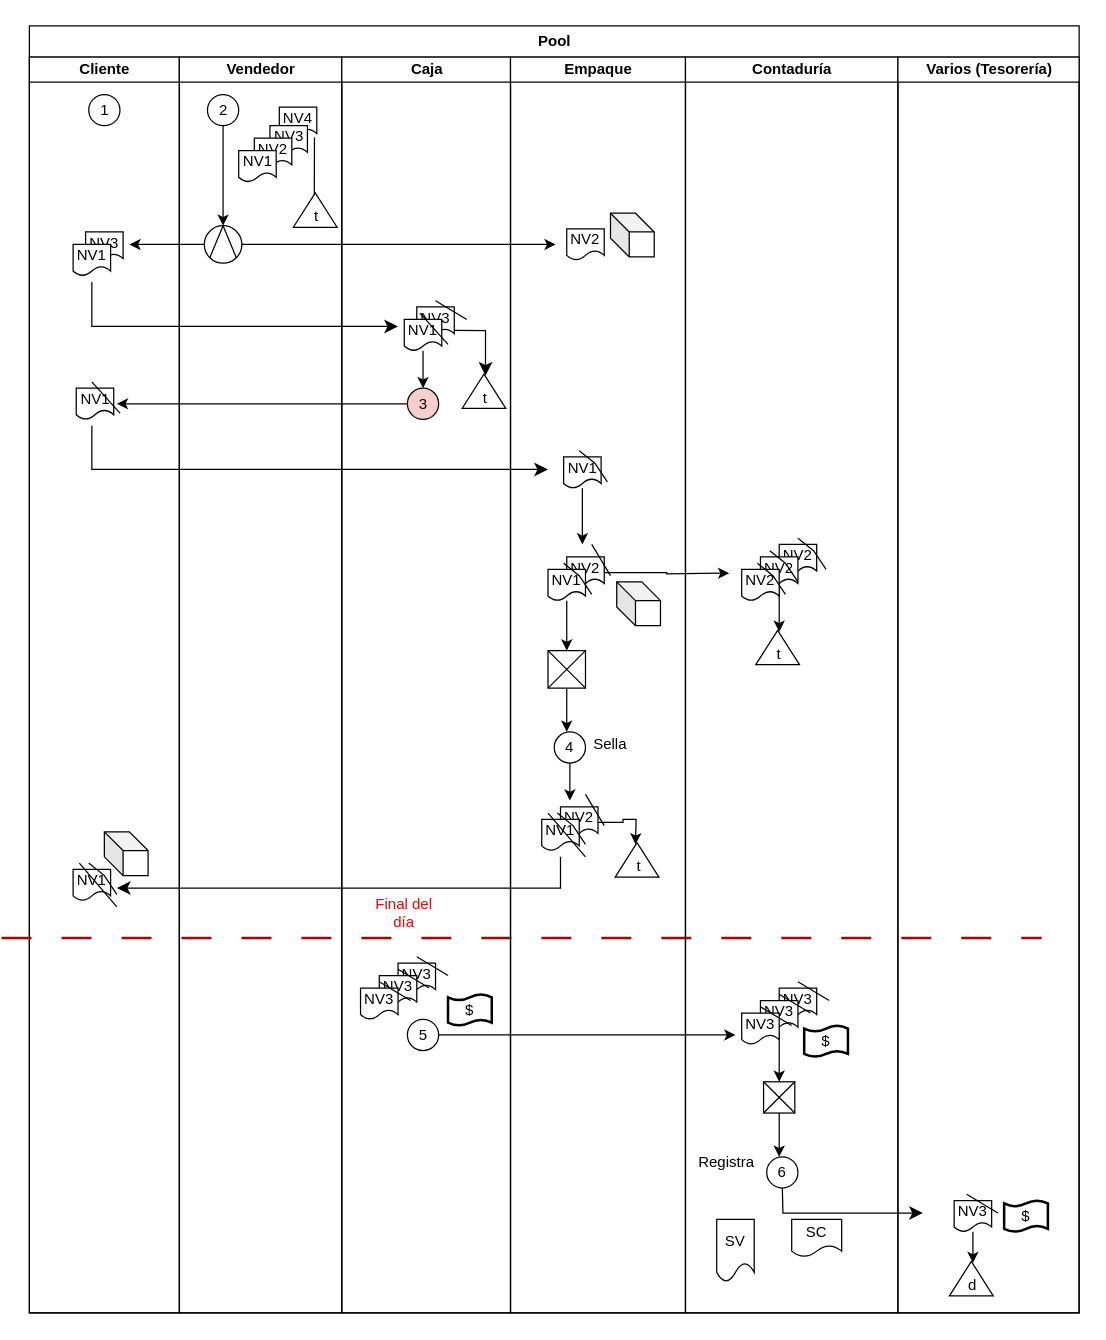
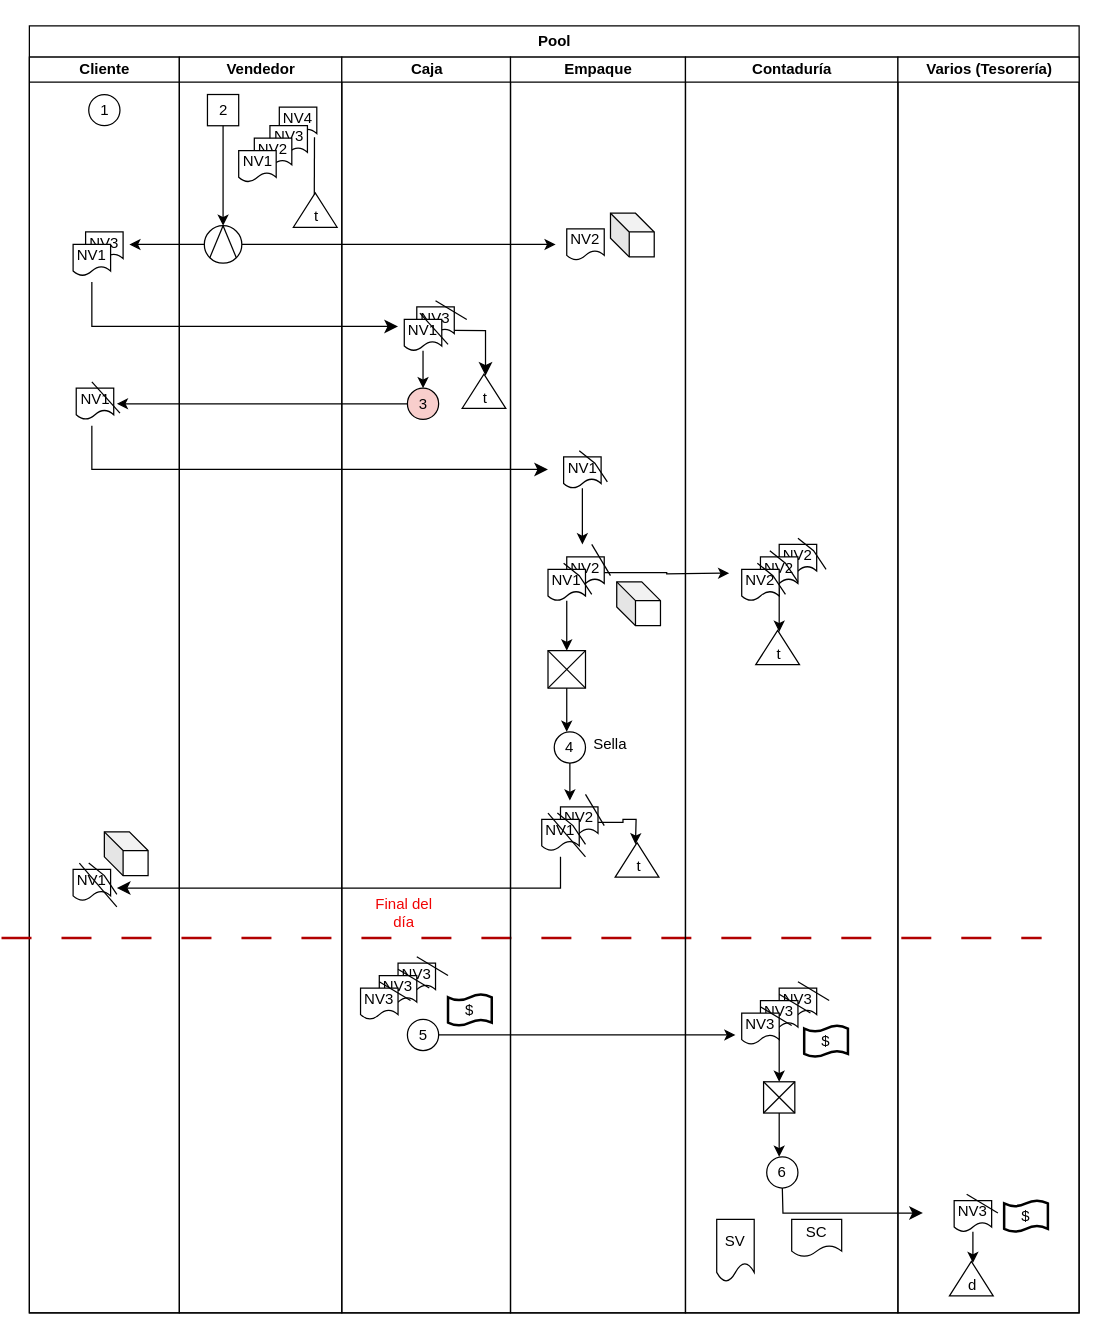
node "2": shape ellipse -> rectangle
node "Registra": removed
